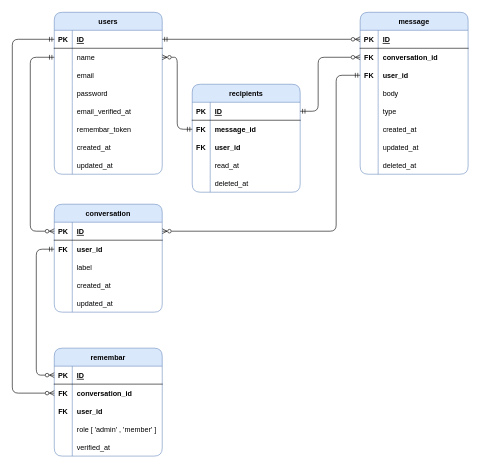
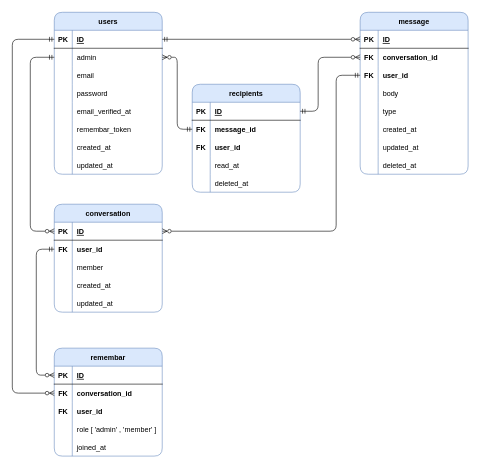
node "name": label "name" -> "admin"
node "label": label "label" -> "member"
node "verified_at": label "verified_at" -> "joined_at"
